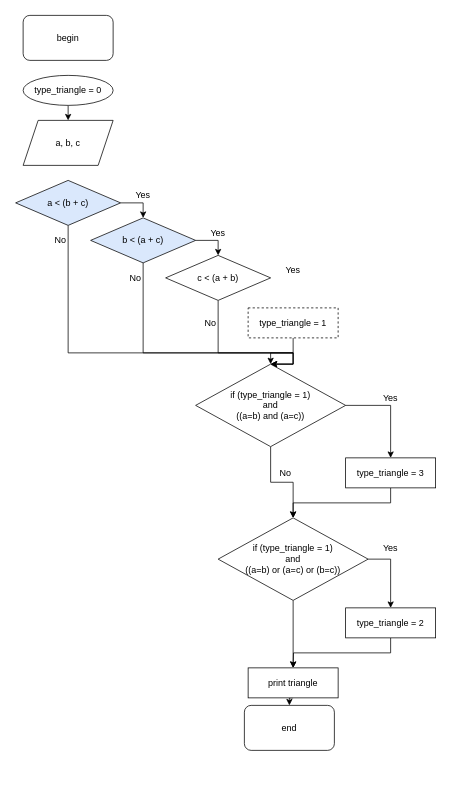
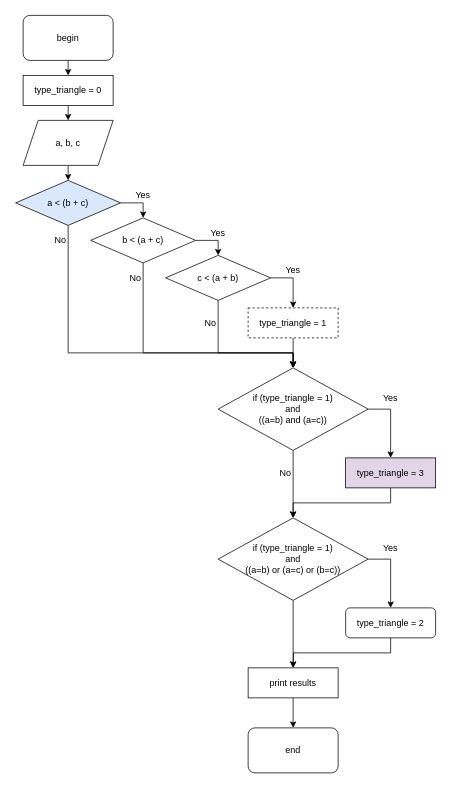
edge "begin" -> "type_triangle = 0": added
node "type_triangle = 0": shape ellipse -> rectangle
edge "a, b, c" -> "a < (b + c)": added
node "b < (a + c)": fillcolor #dae8fc -> #ffffff
edge "c < (a + b)" -> "type_triangle = 1": added
node "if (type_triangle = 1) and ((a=b) and (a=c))": moved (270, 405) -> (293, 409)
node "type_triangle = 3": fillcolor #ffffff -> #e1d5e7
node "type_triangle = 2": shape rectangle -> rounded rectangle
node "print triangle": label "print triangle" -> "print results"
node "end": moved (289, 728) -> (293, 750)
